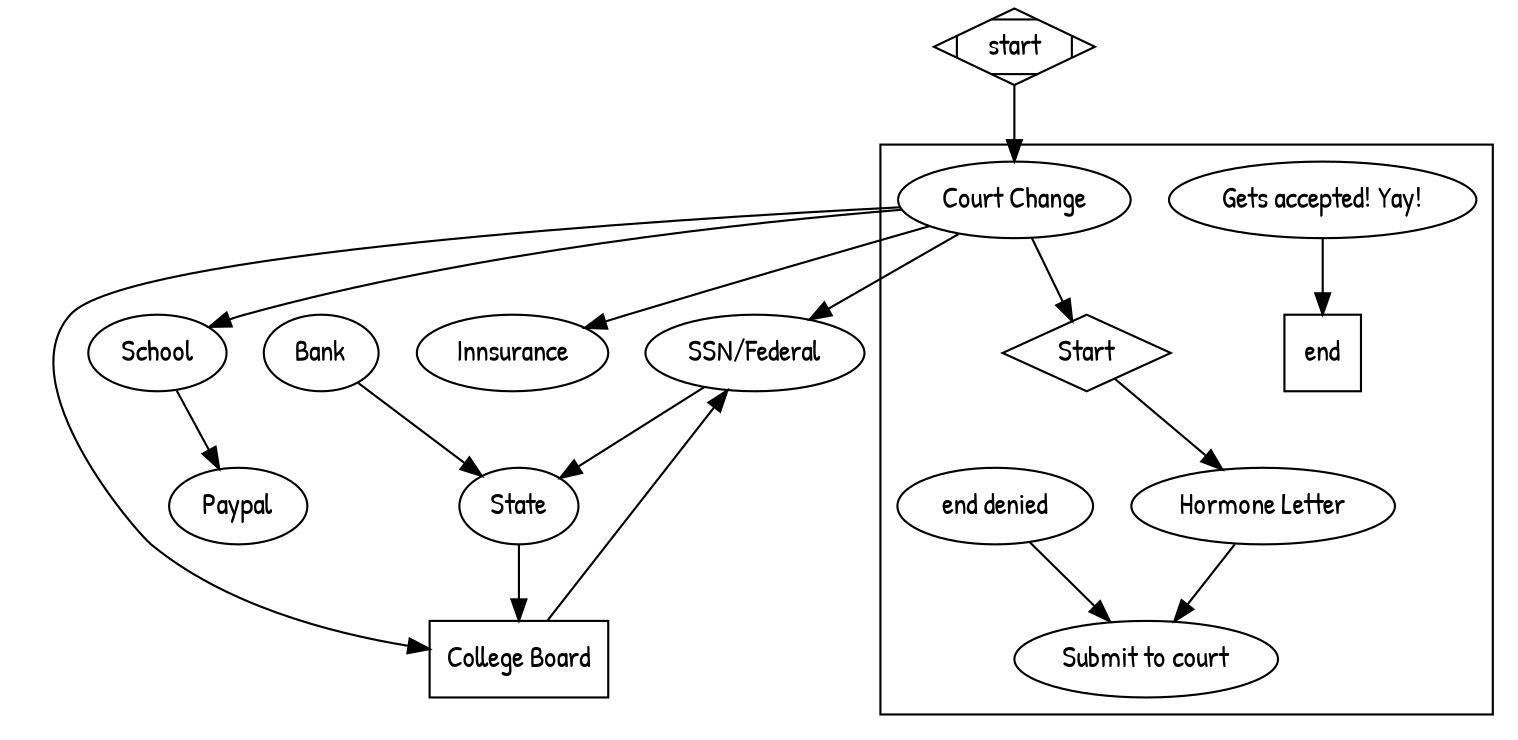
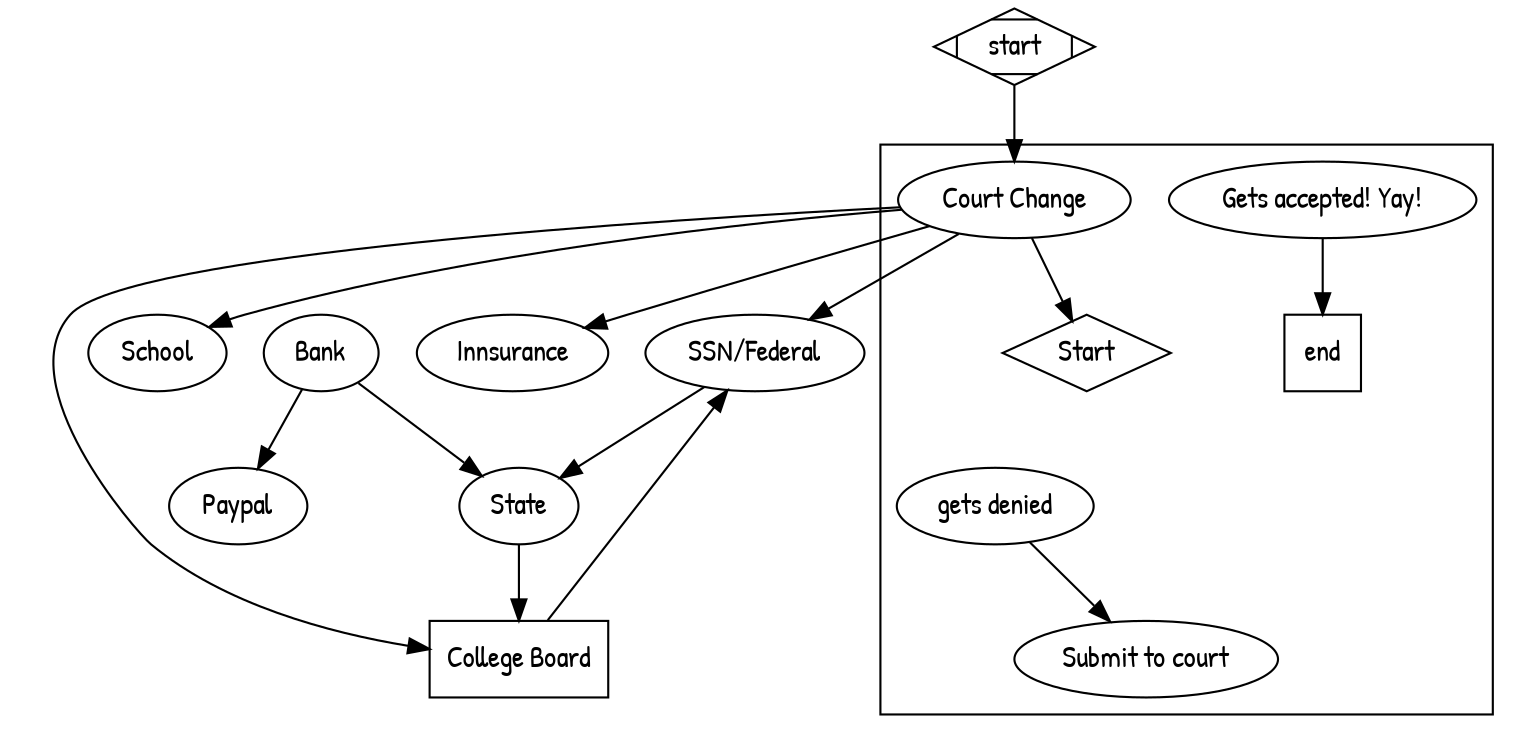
edge "School" -> "Paypal": now "Bank" -> "Paypal"
node "end denied": label "end denied" -> "gets denied"
node "Hormone Letter": removed
